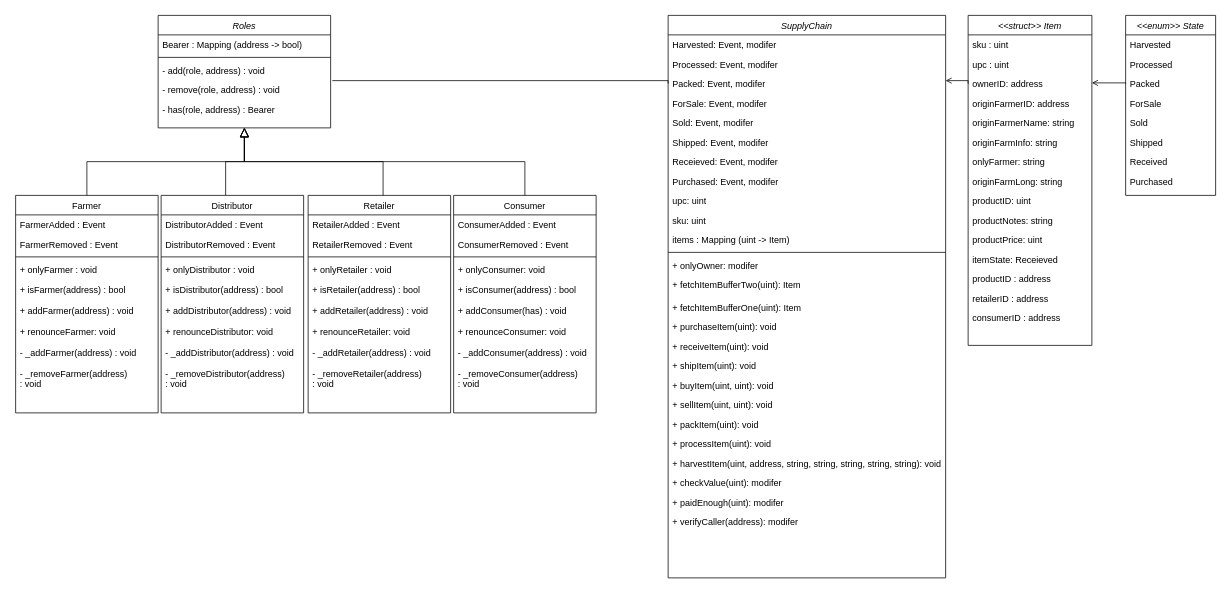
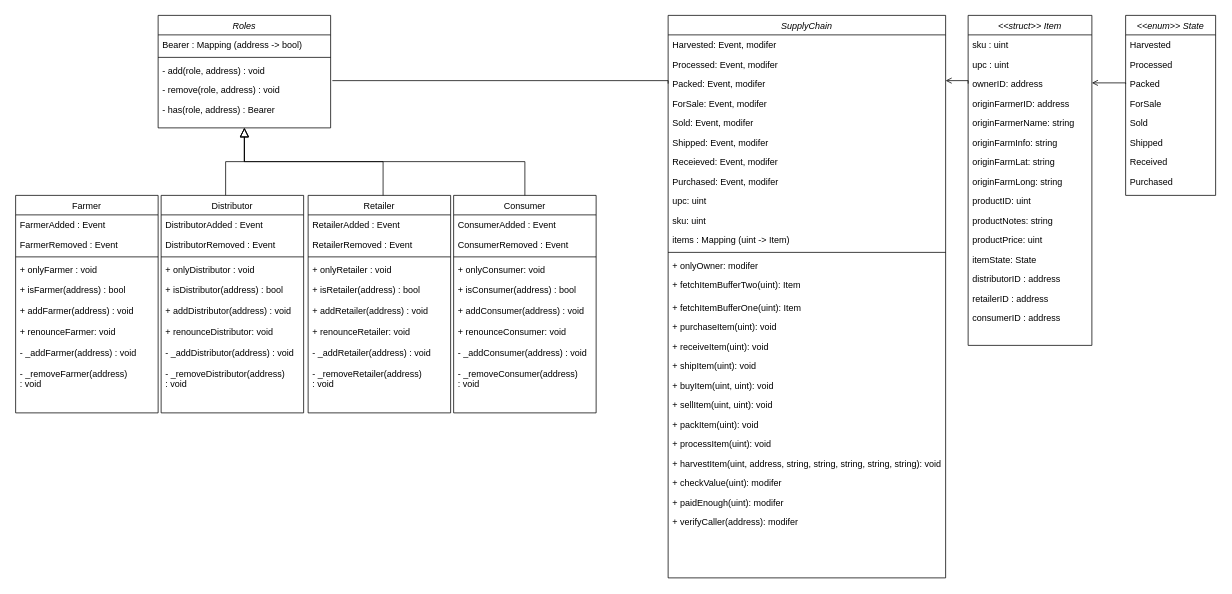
edge "Farmer" -> "Roles": removed
node "onlyFarmer: string": label "onlyFarmer: string" -> "originFarmLat: string"
node "itemState: Receieved": label "itemState: Receieved" -> "itemState: State"
node "productID : address": label "productID : address" -> "distributorID : address"
node "+ addConsumer(has) : void": label "+ addConsumer(has) : void" -> "+ addConsumer(address) : void"
